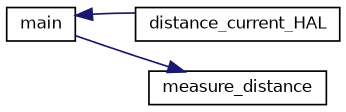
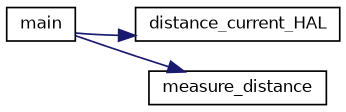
edge "distance_current_HAL" -> "main": reversed
